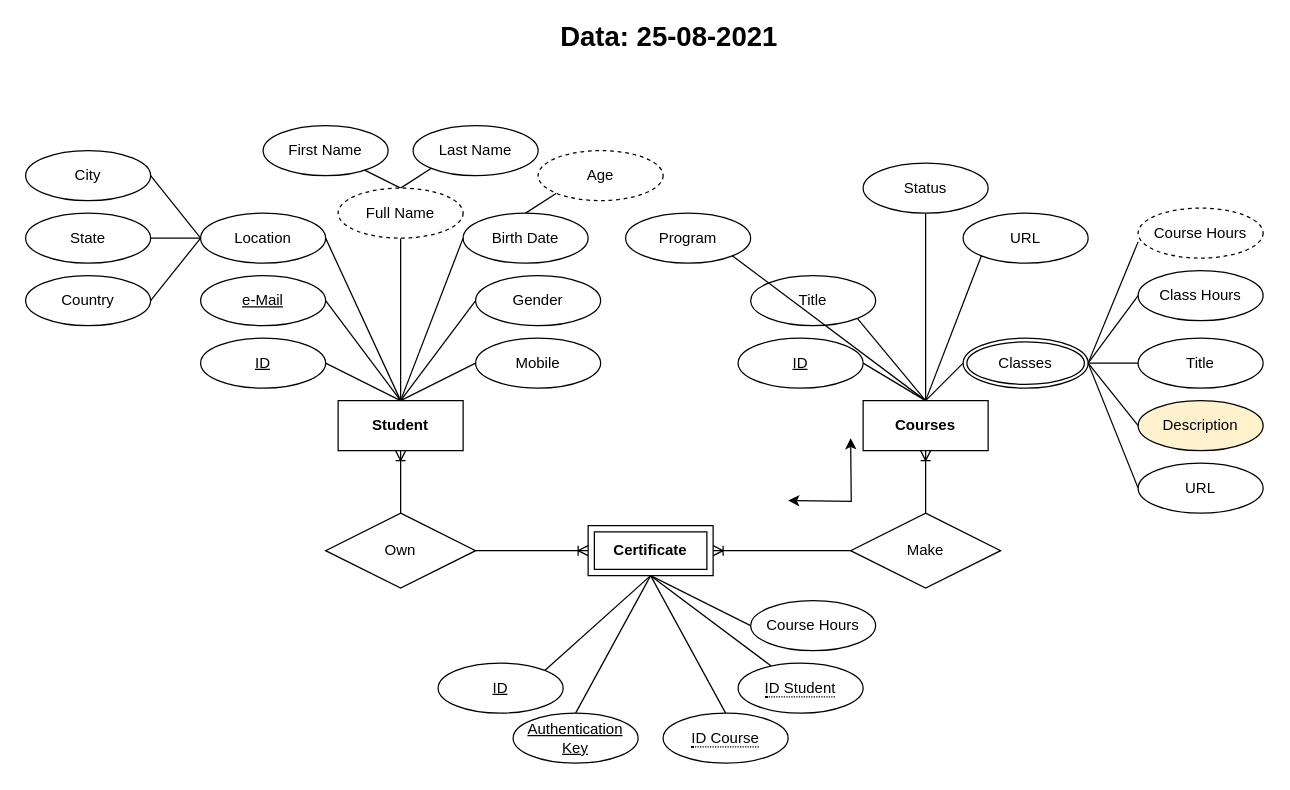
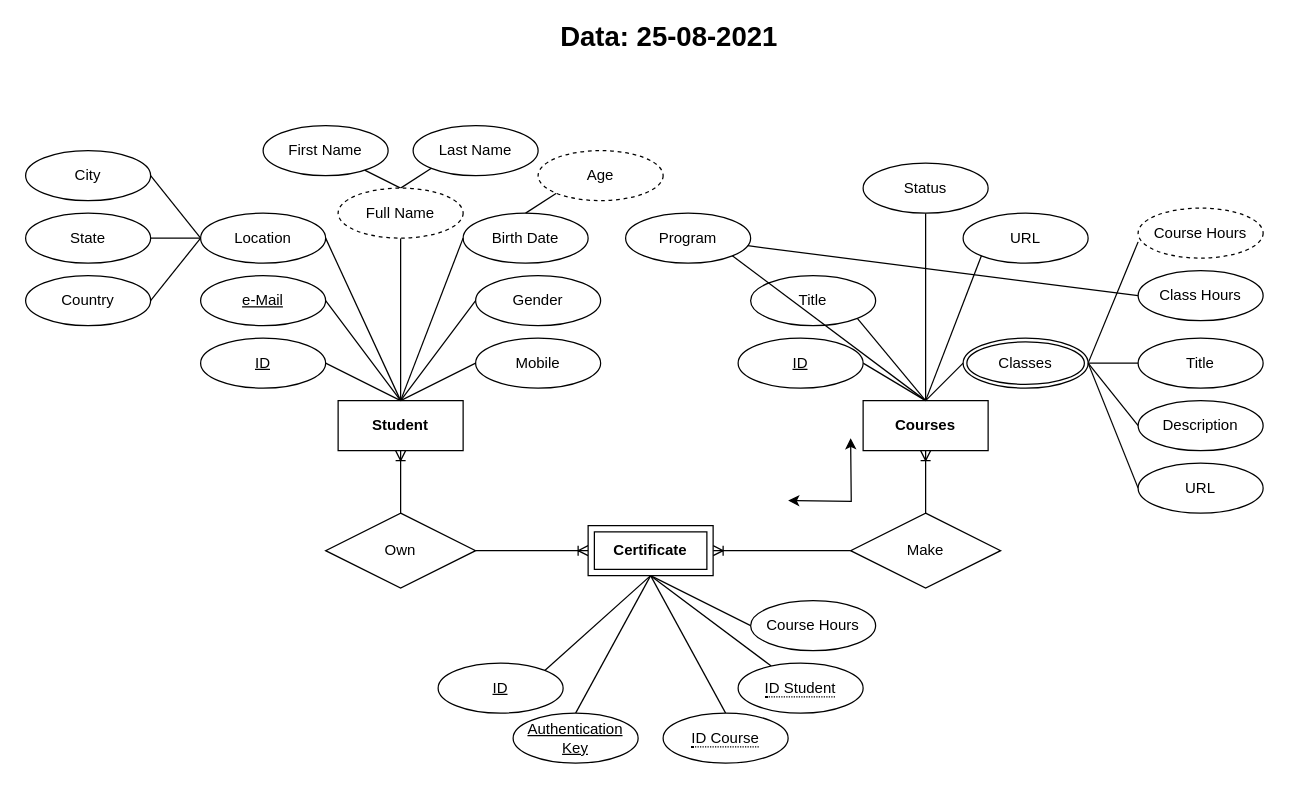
edge "Class Hours" -- "Classes": now "Class Hours" -- "Program"
node "Description": fillcolor #fff2cc -> #ffffff
